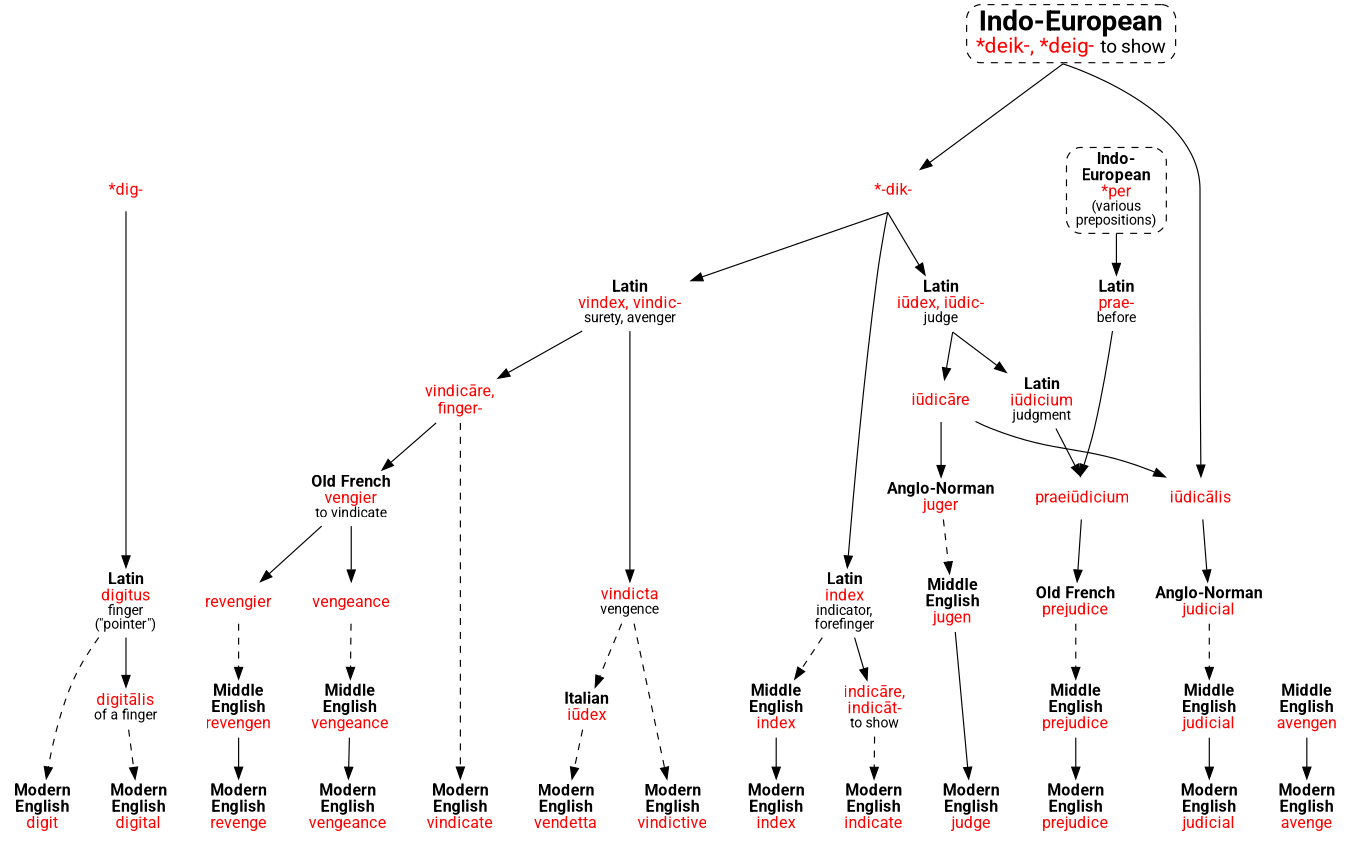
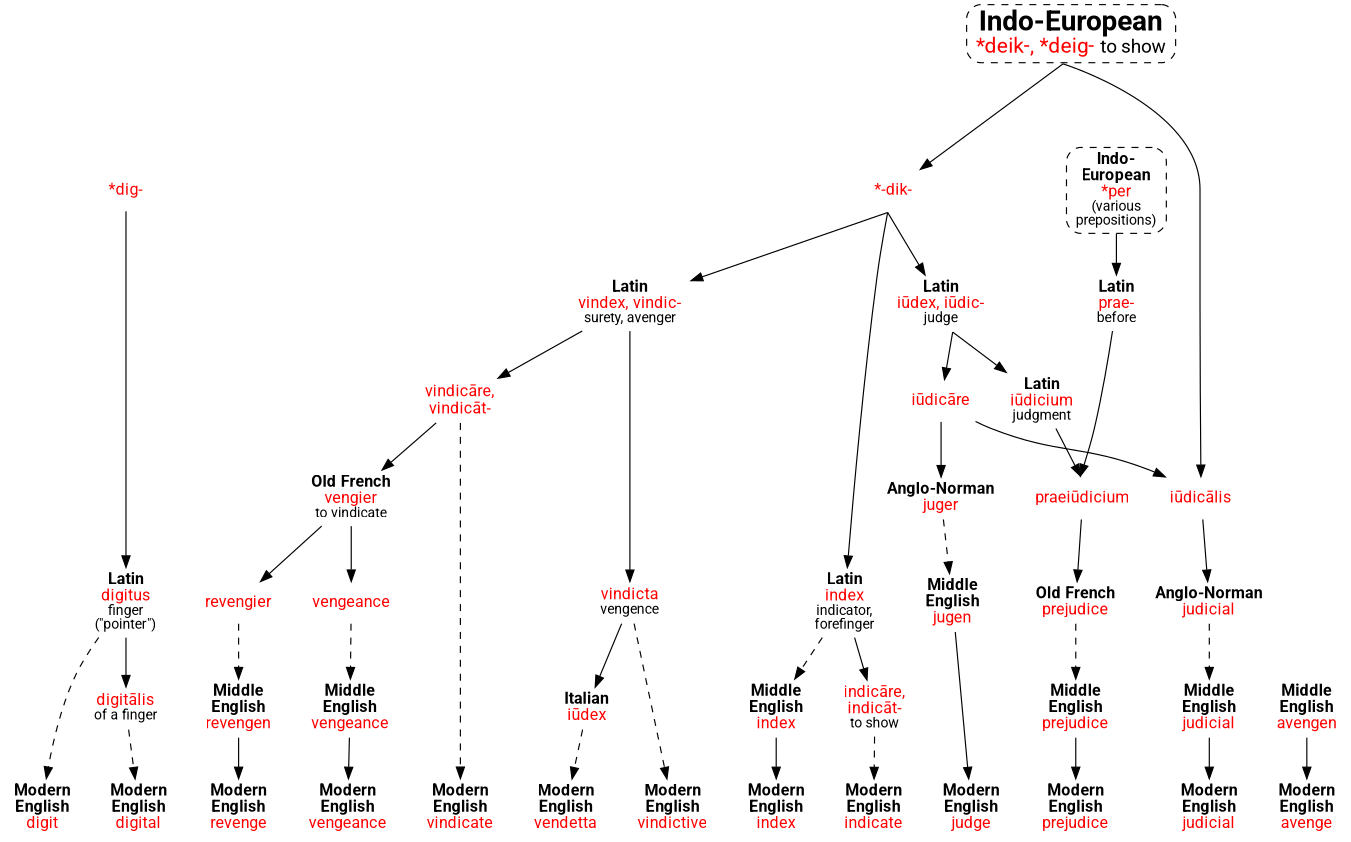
node "vindicāre,": text "finger-" -> "vindicāt-"
edge "vindicta" -> "Italian": style dashed -> solid
